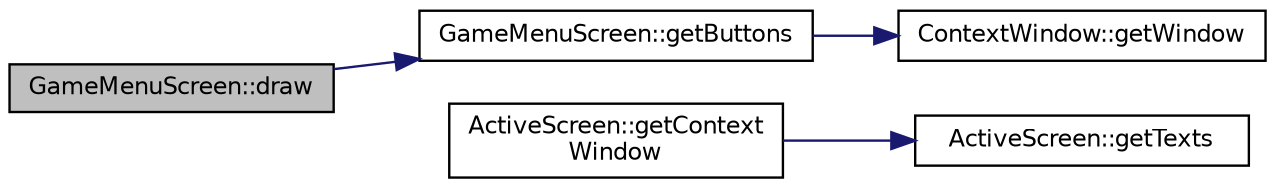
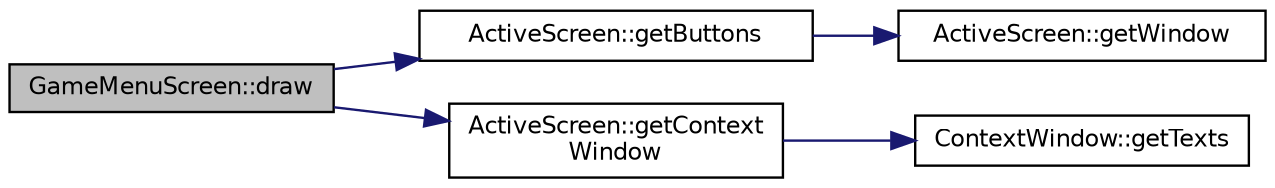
node "GameMenuScreen::getButtons": label "GameMenuScreen::getButtons" -> "ActiveScreen::getButtons"
node "ContextWindow::getWindow": label "ContextWindow::getWindow" -> "ActiveScreen::getWindow"
edge "GameMenuScreen::draw" -> "ActiveScreen::getContext Window": added
node "ActiveScreen::getTexts": label "ActiveScreen::getTexts" -> "ContextWindow::getTexts"
